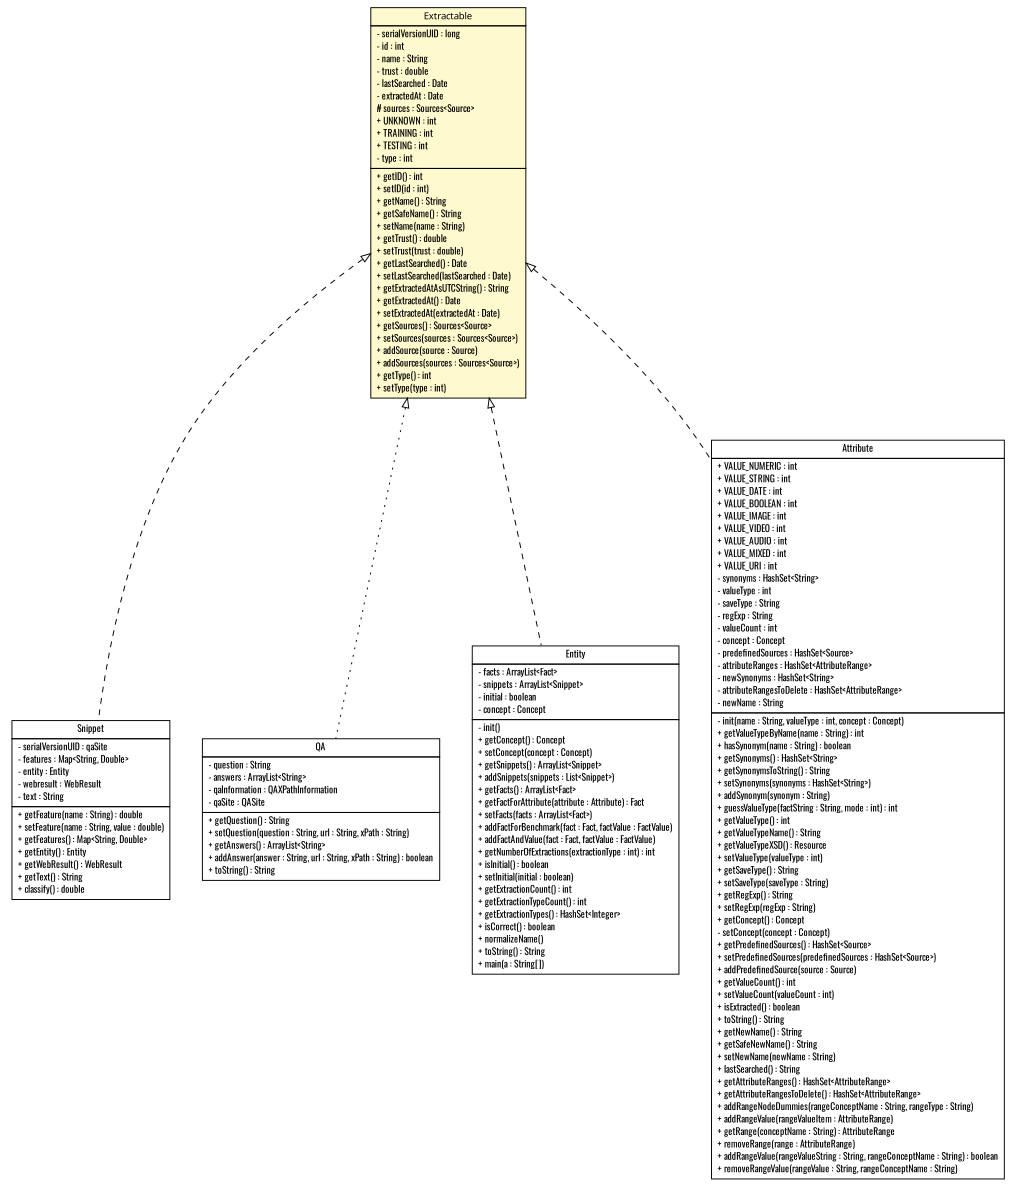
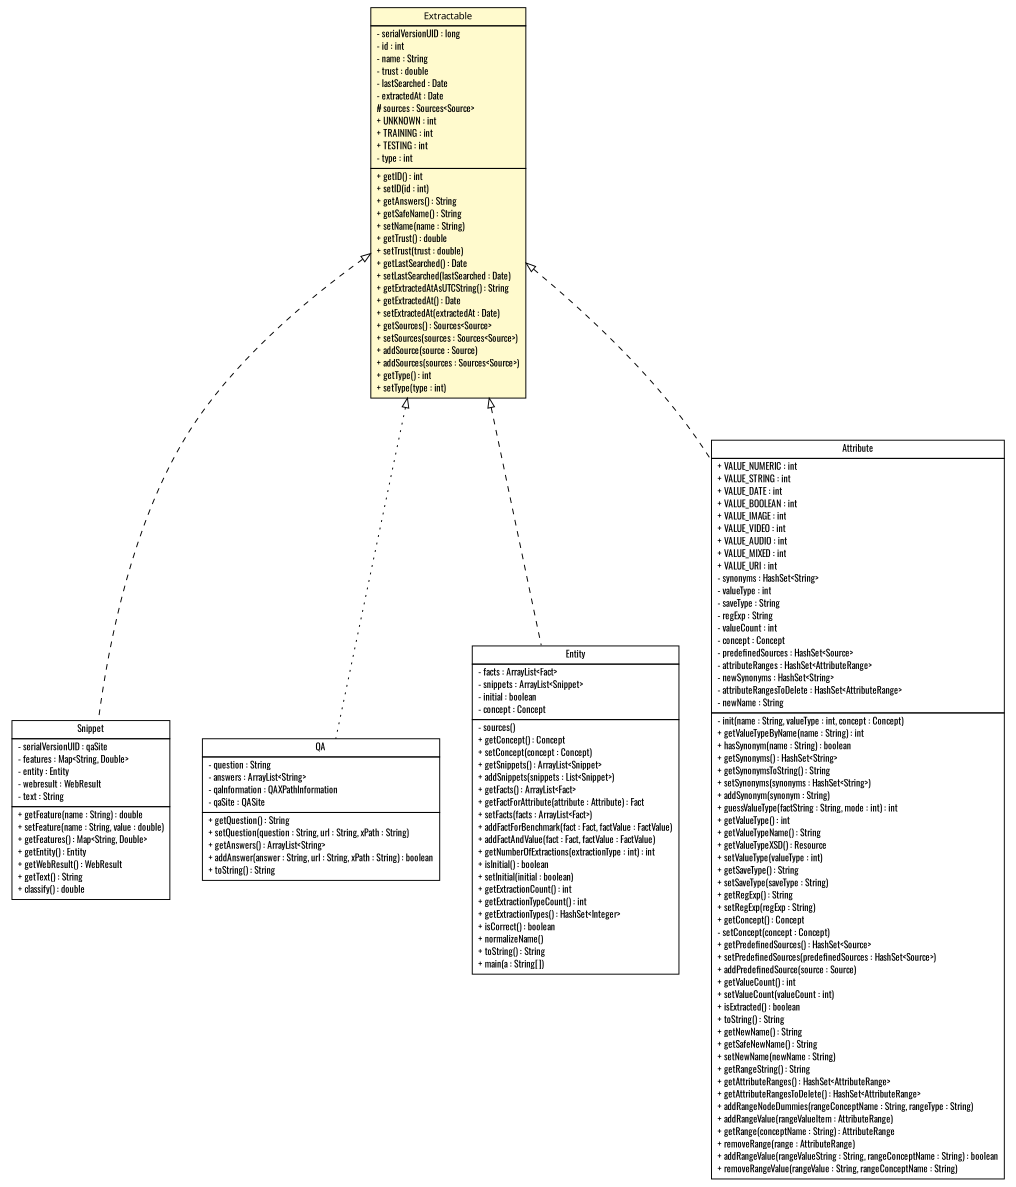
node "Extractable": text "+ getName() : String" -> "+ getAnswers() : String"
node "Entity": text "- init()" -> "- sources()"
node "Attribute": text "+ lastSearched() : String" -> "+ getRangeString() : String"
